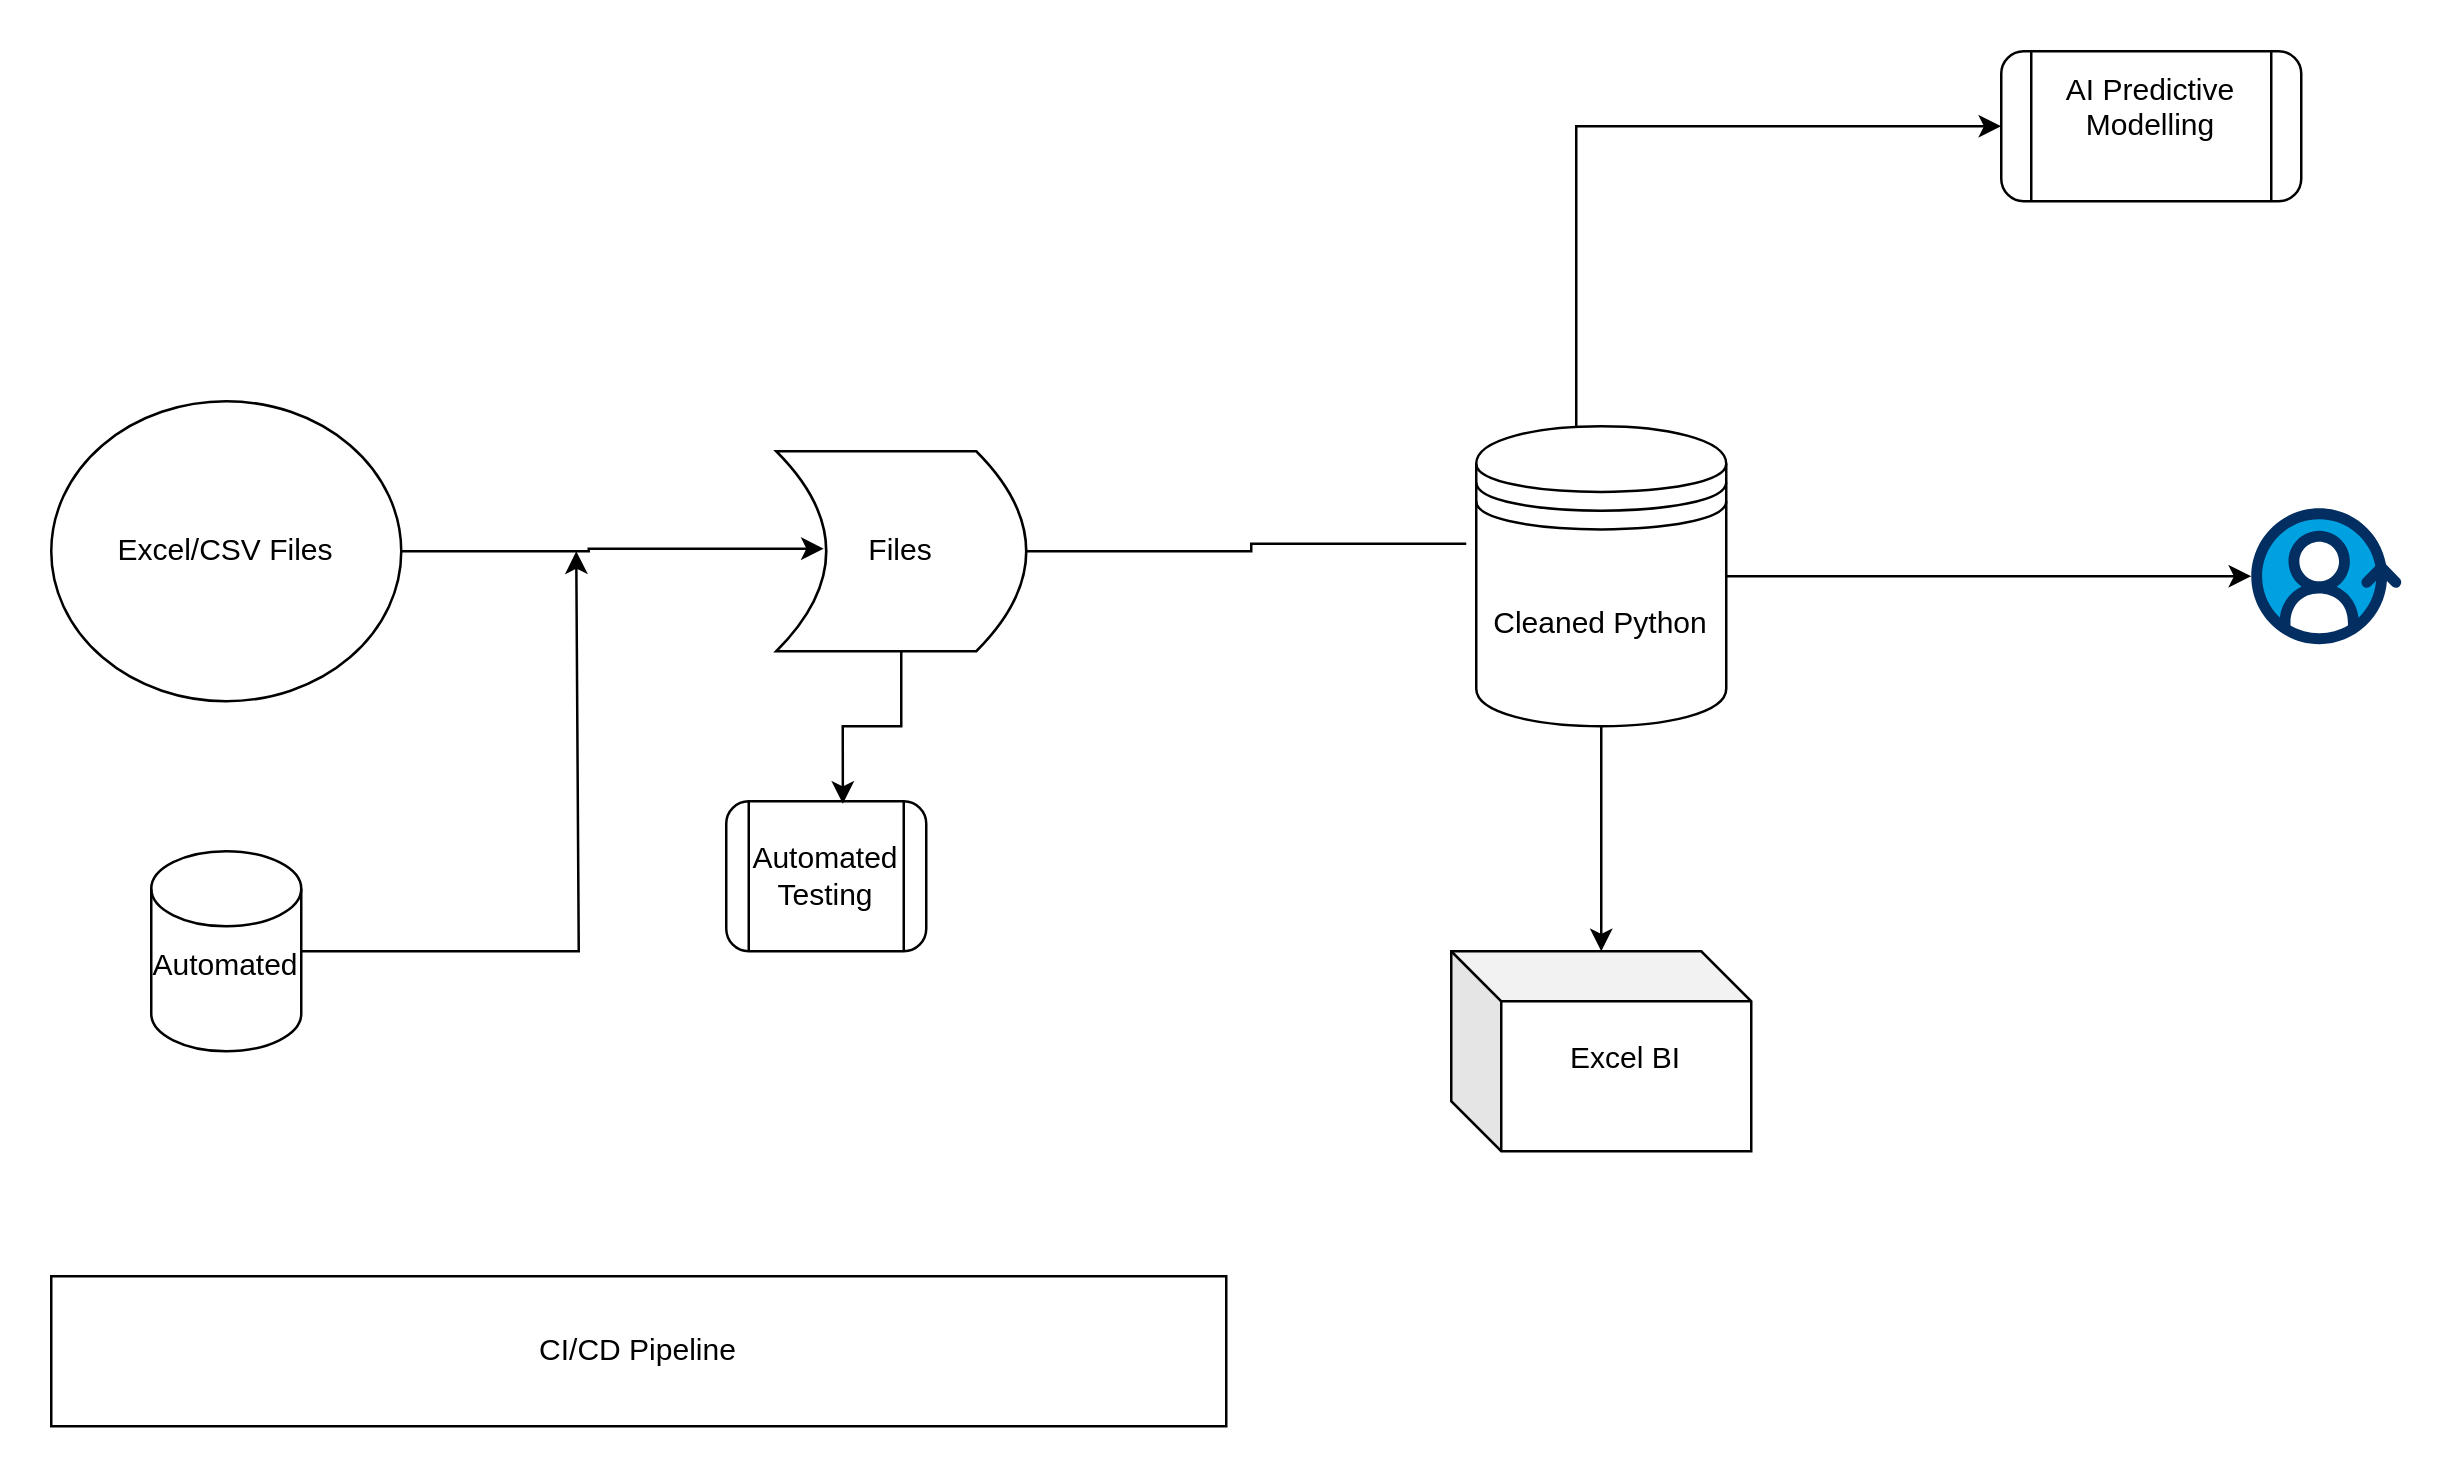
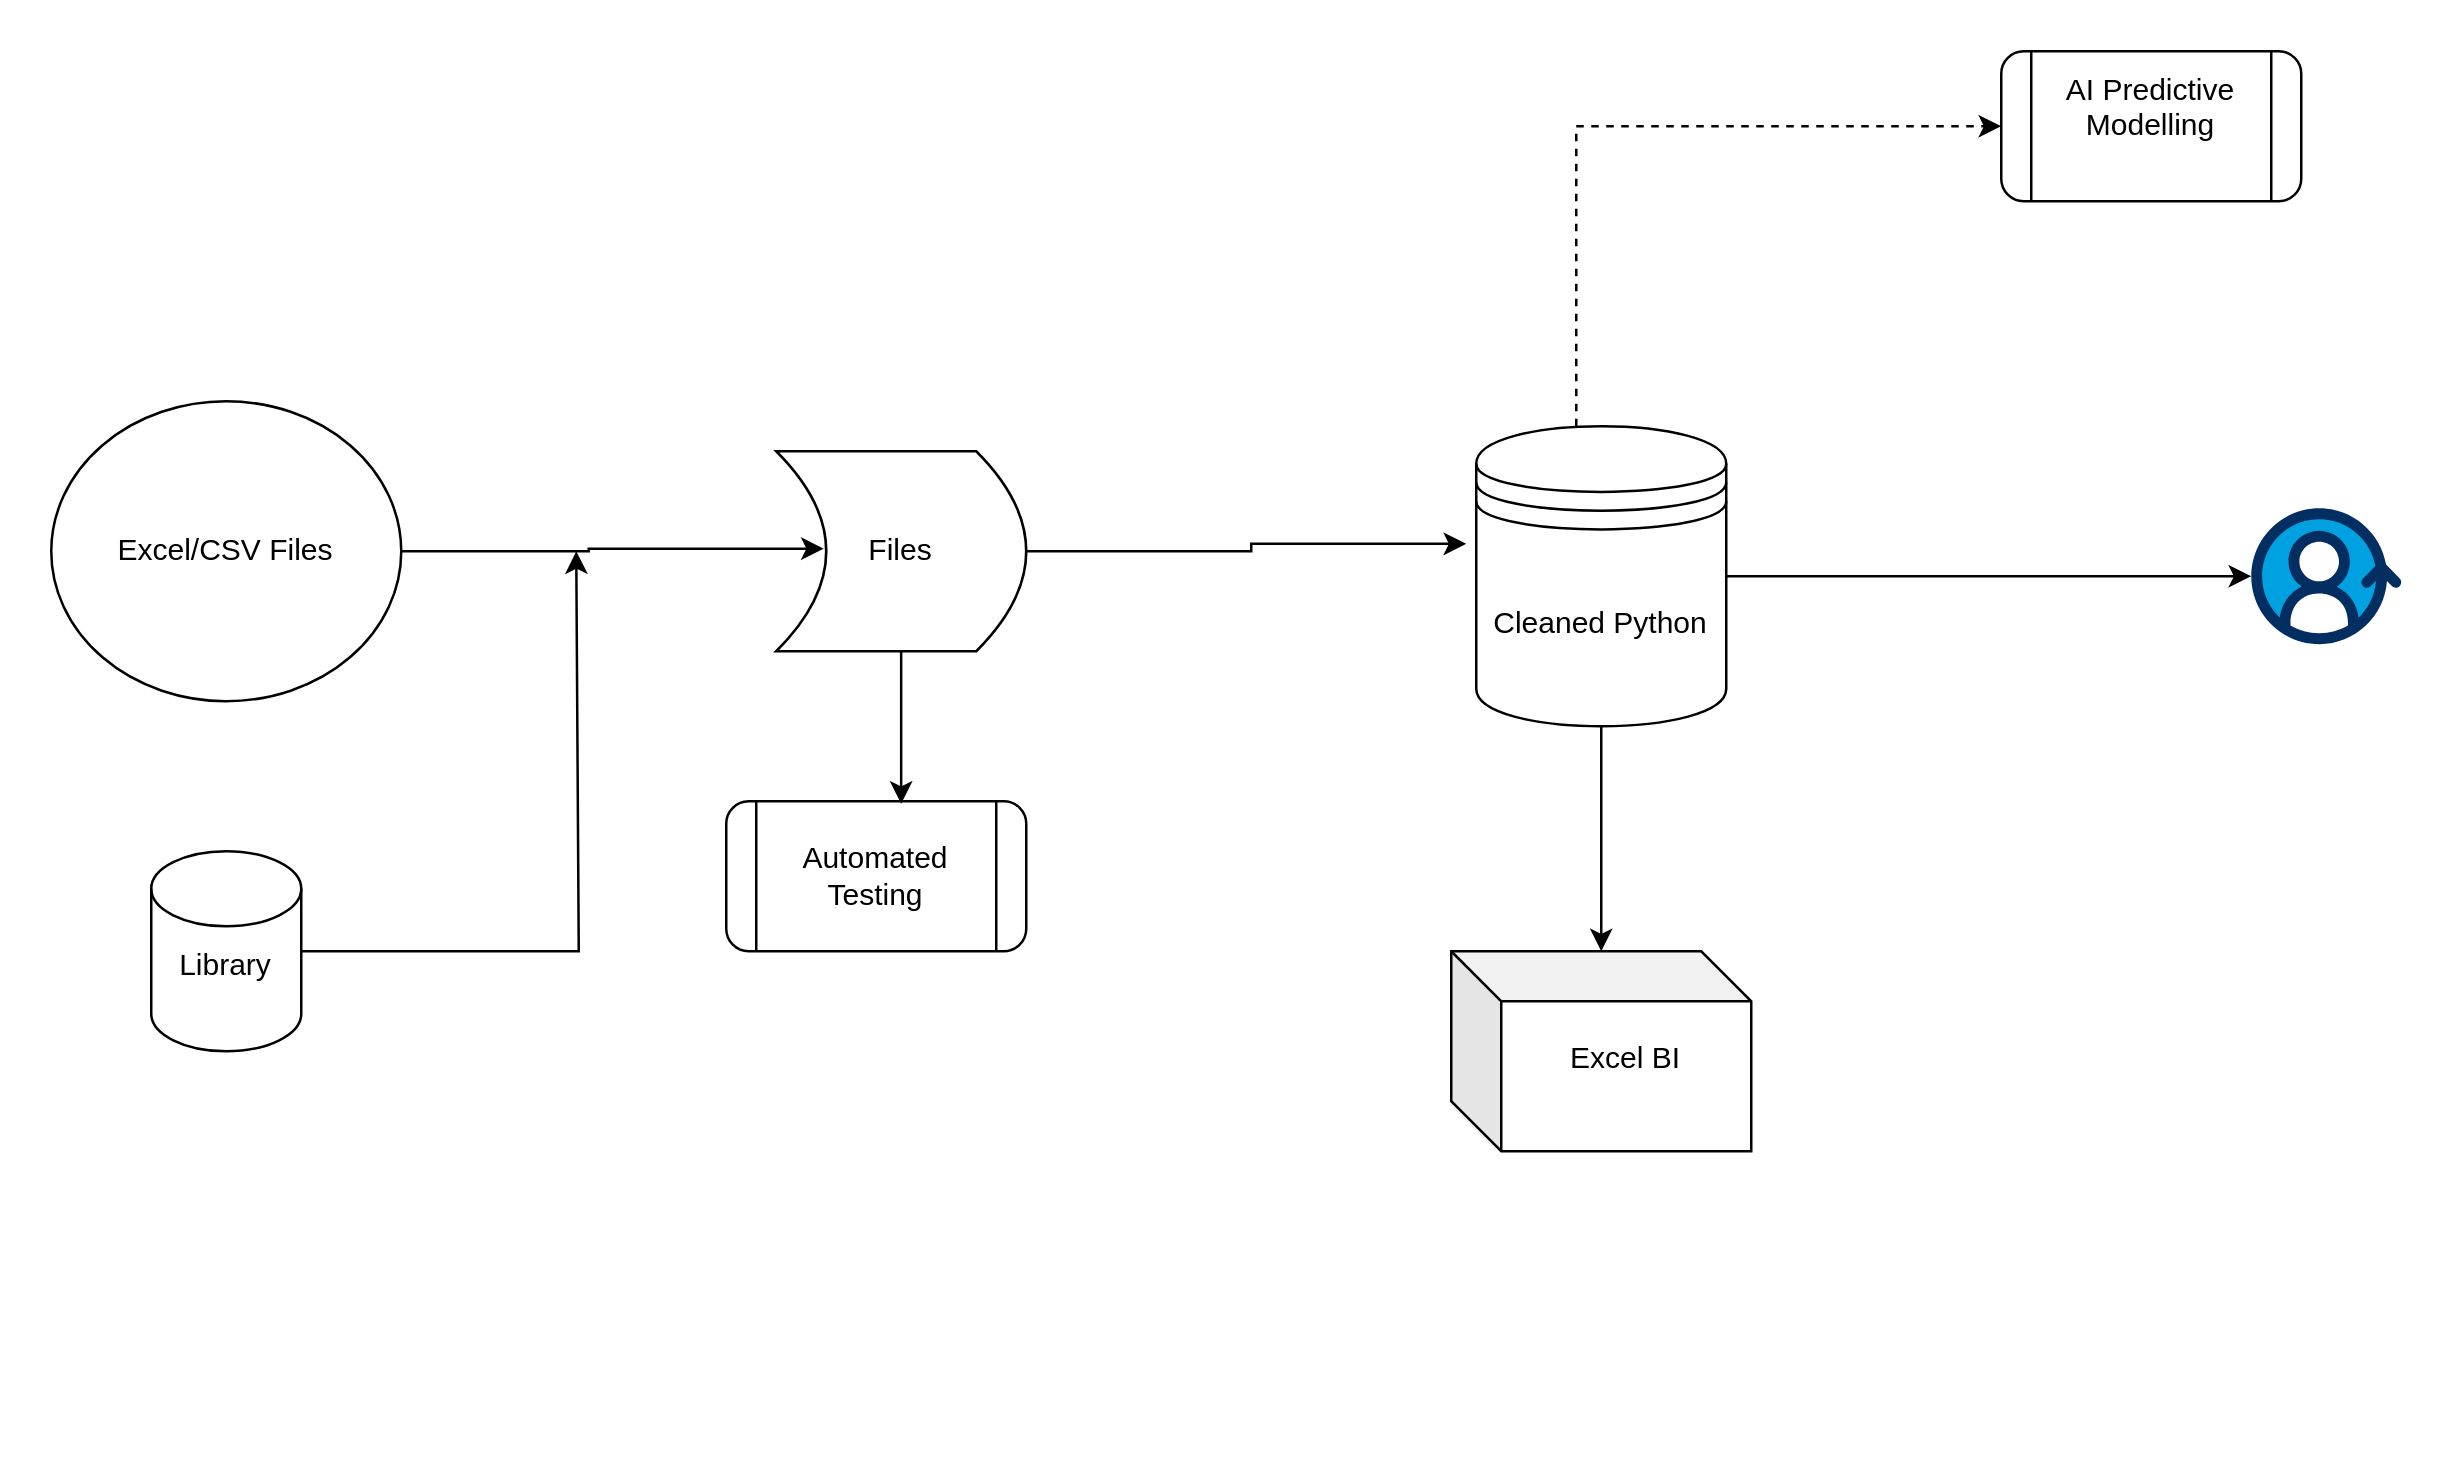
edge "Cleaned Python" -> "AI Predictive Modelling": style solid -> dashed
edge "Files" -- "Cleaned Python": arrowhead none -> classic
node "Automated Testing": size 200x150 -> 300x150
node "Automated": label "Automated" -> "Library"
node "CI/CD Pipeline": removed
